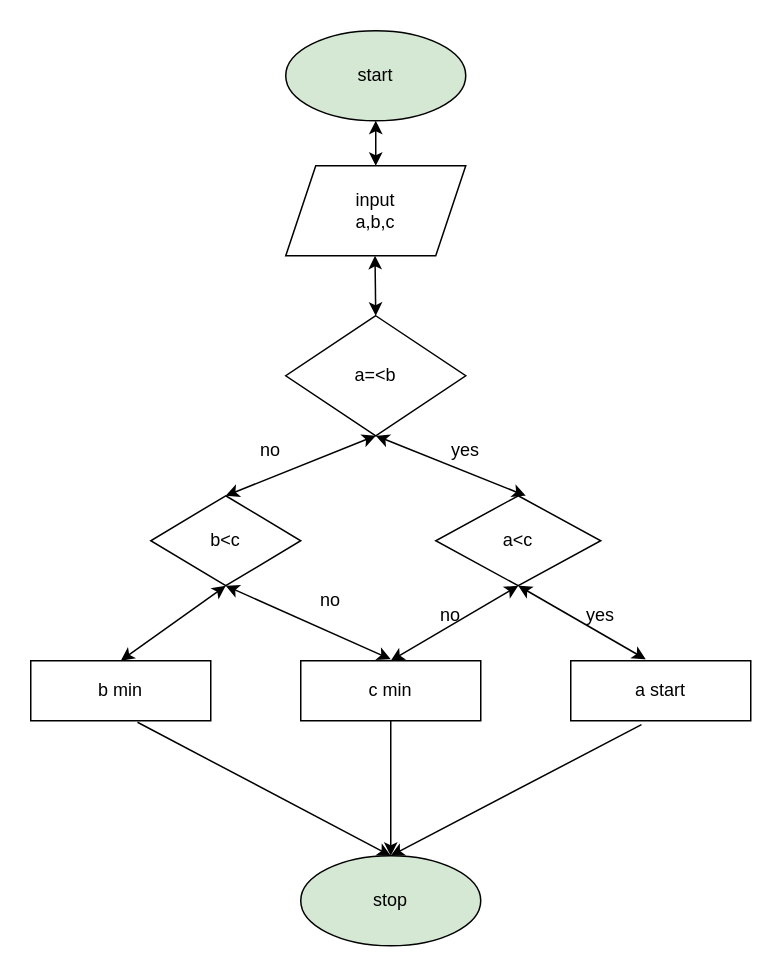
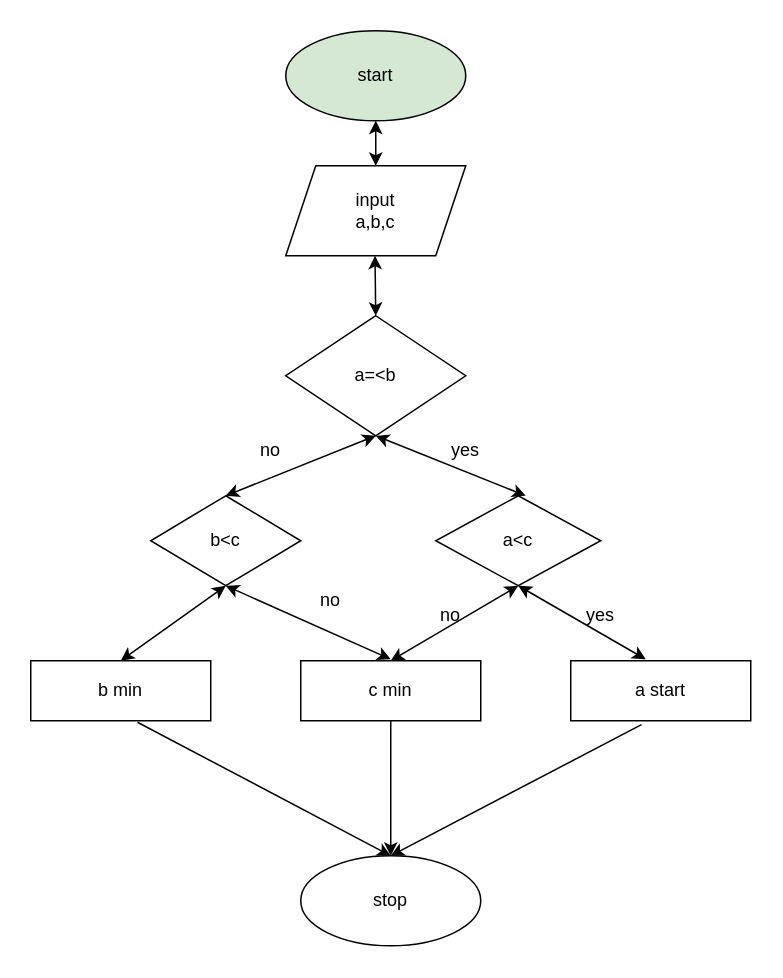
node "stop": fillcolor #d5e8d4 -> #ffffff
